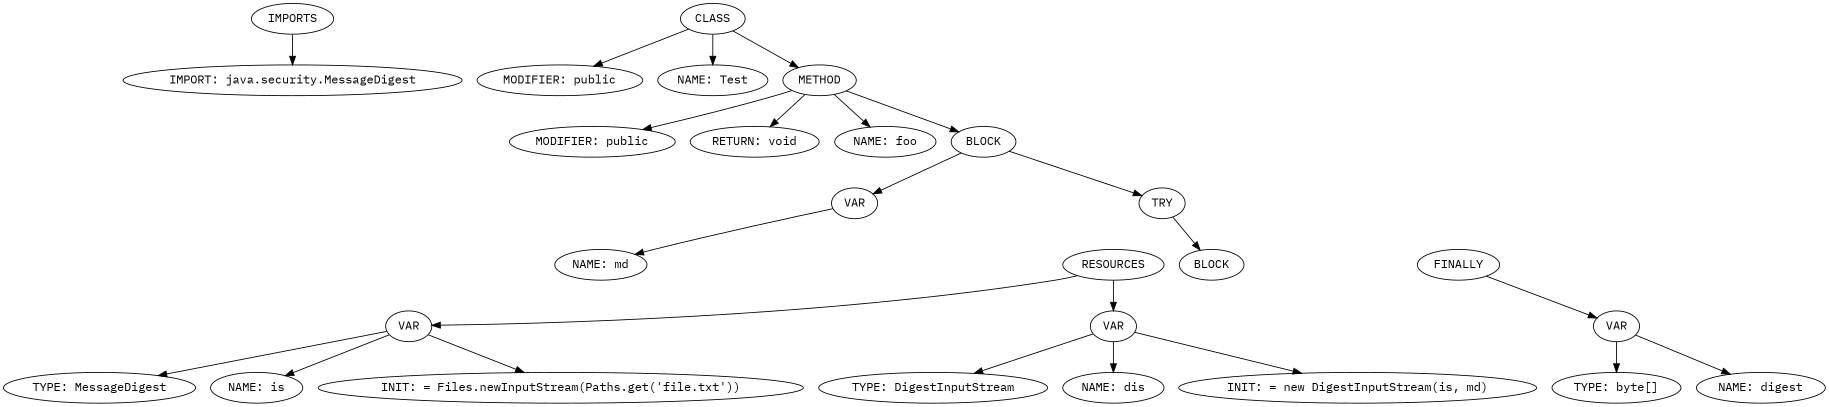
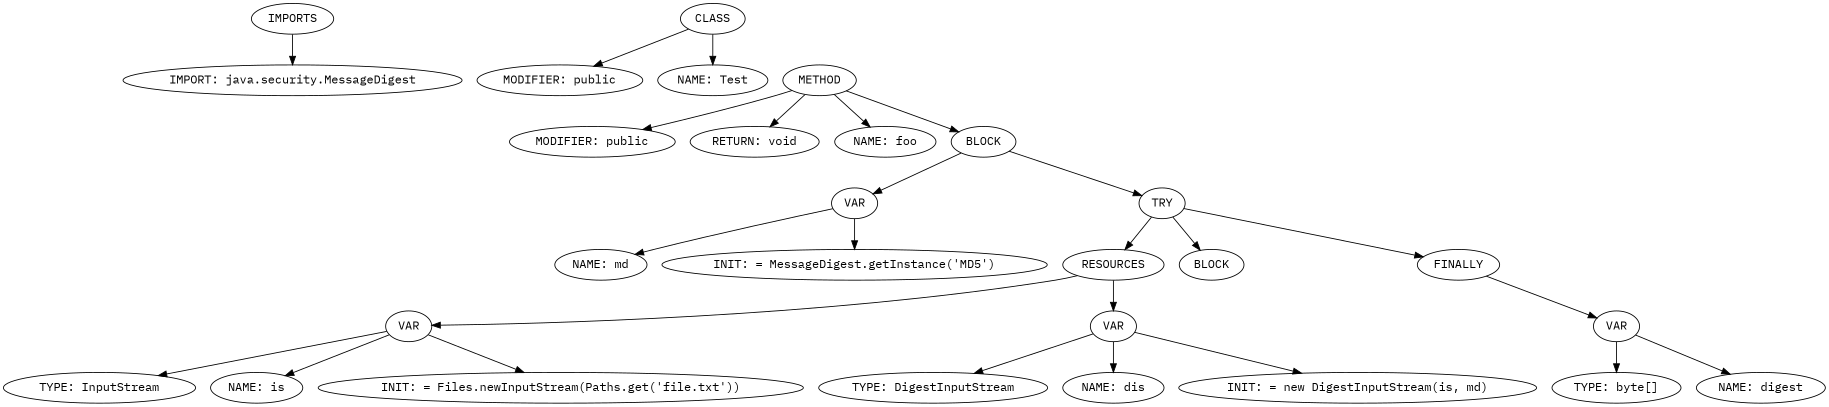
edge "CLASS" -> "METHOD": removed
edge "TRY" -> "RESOURCES": added
edge "TRY" -> "FINALLY": added
node "INIT: = MessageDigest.getInstance('MD5')": added
node "TYPE: MessageDigest": label "TYPE: MessageDigest" -> "TYPE: InputStream"
